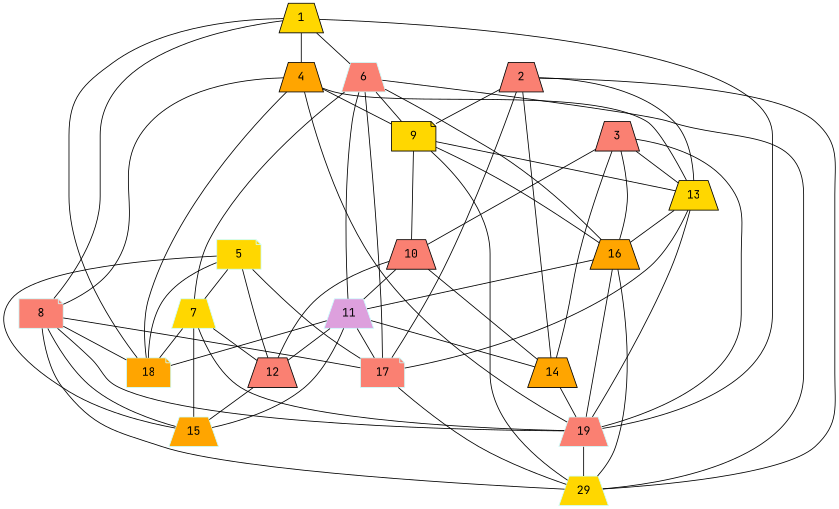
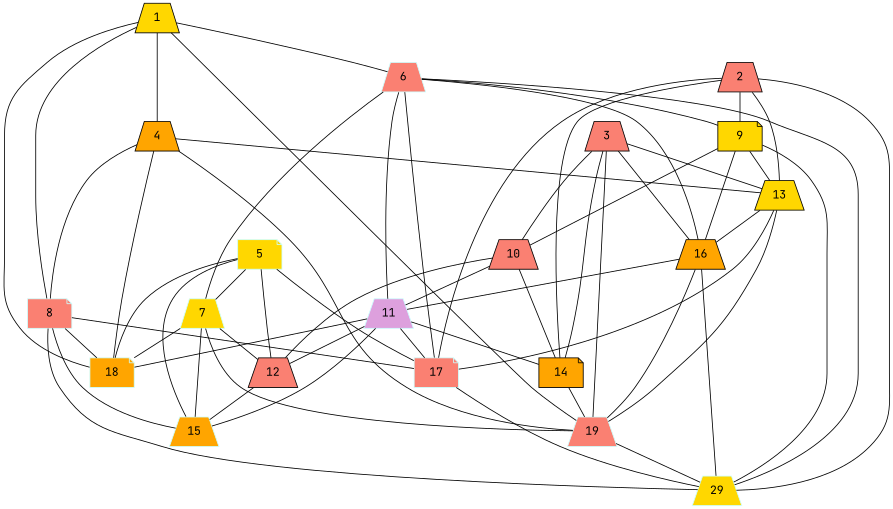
edge "4" -- "9": removed
node "14": shape trapezium -> note
edge "8" -- "19": removed
